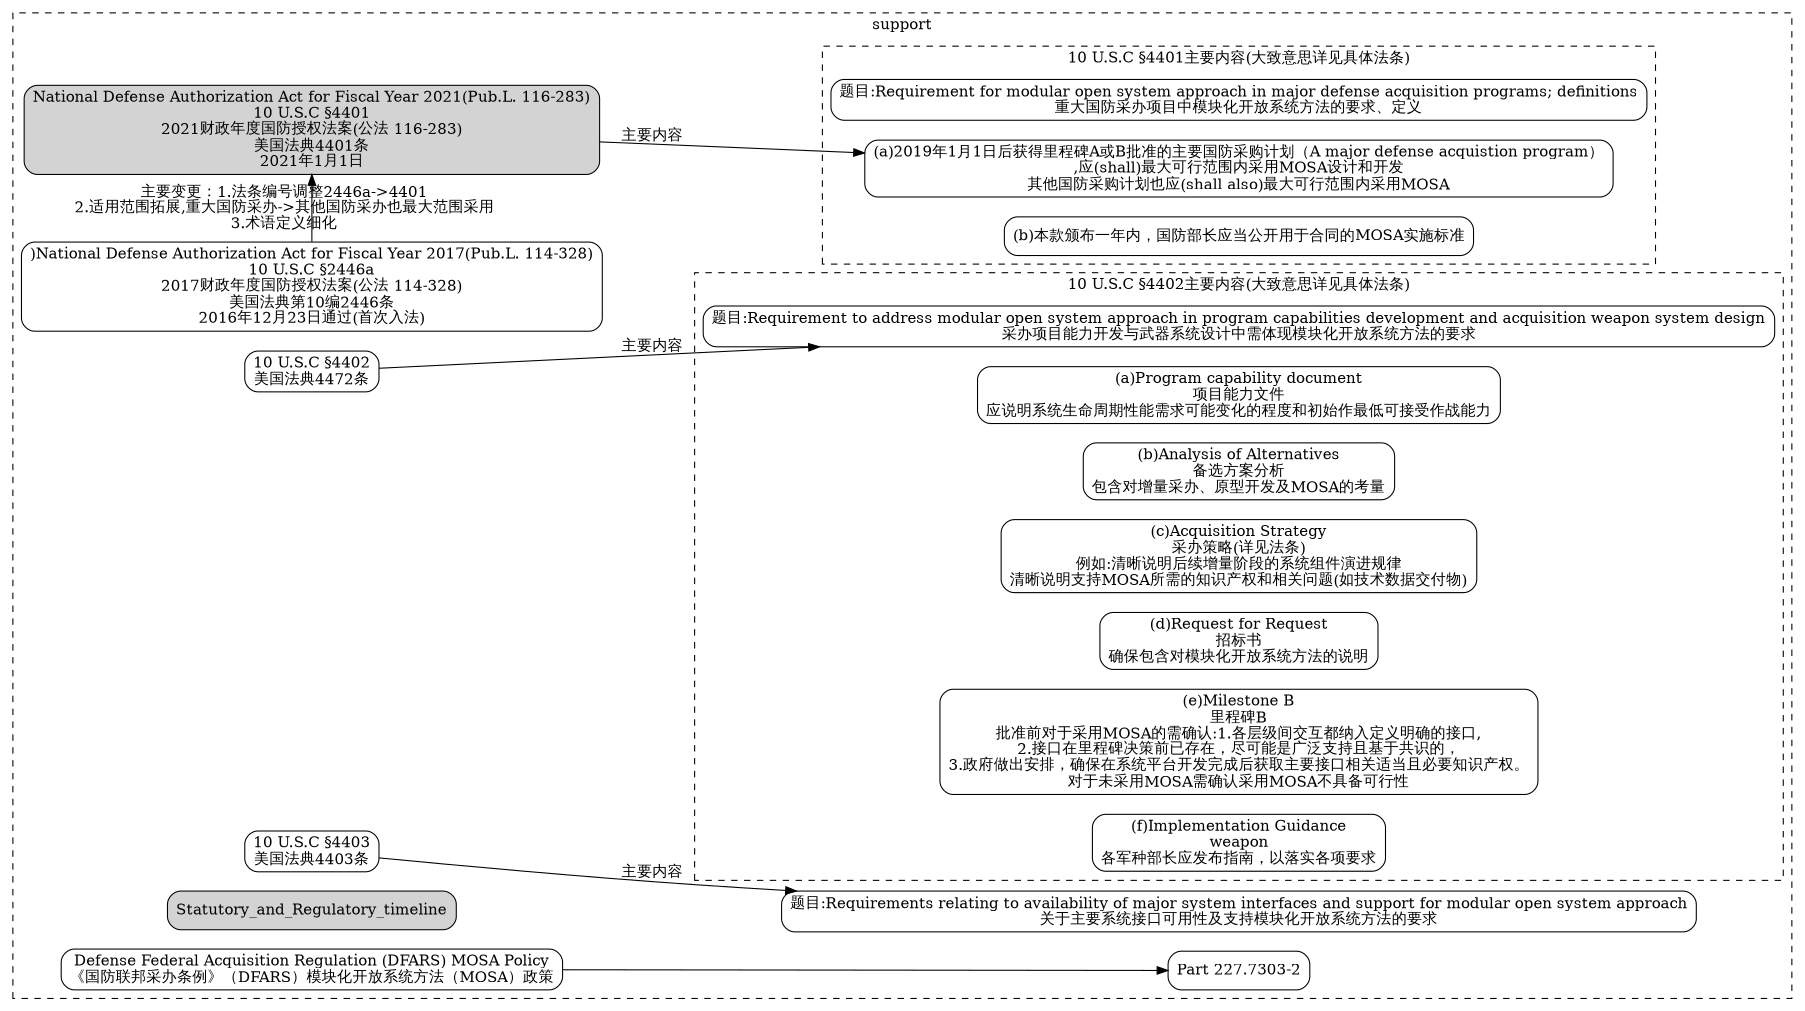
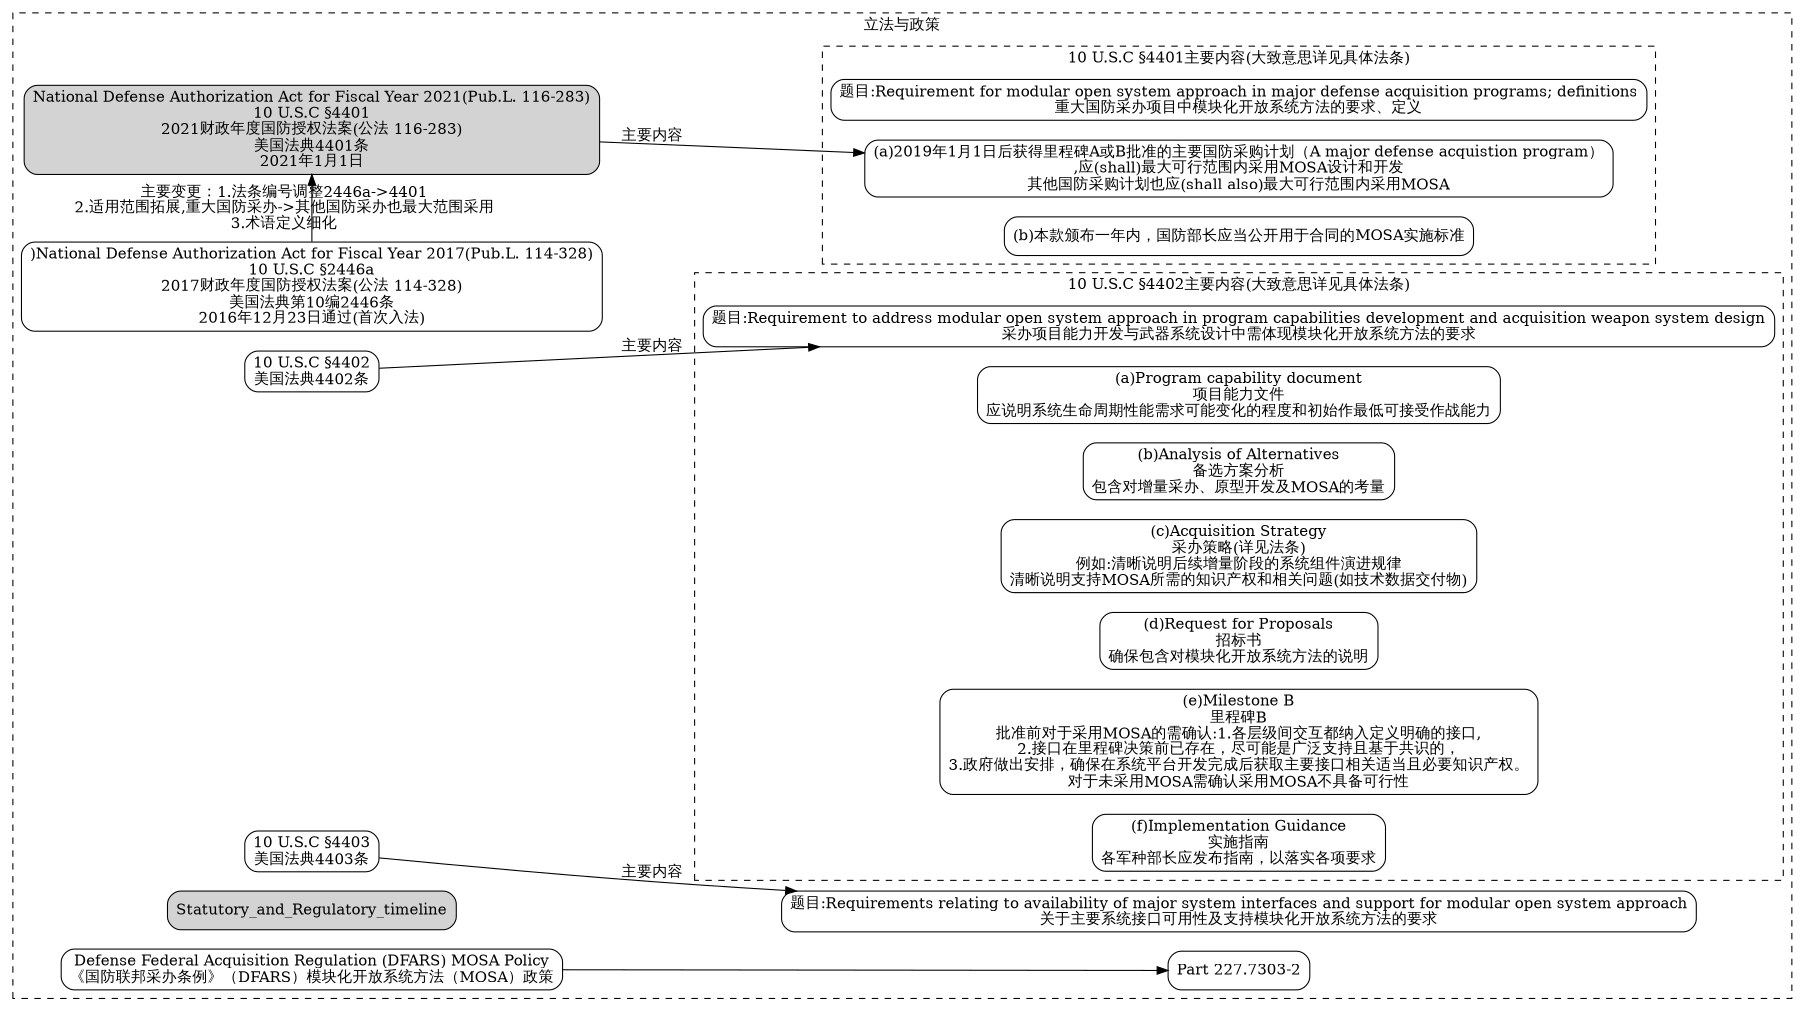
cluster "support": label "support" -> "立法与政策"
node "10 U.S.C §4402 美国法典4472条": label "10 U.S.C §4402 美国法典4472条" -> "10 U.S.C §4402 美国法典4402条"
node "(d)Request for Request 招标书 确保包含对模块化开放系统方法的说明": label "(d)Request for Request 招标书 确保包含对模块化开放系统方法的说明" -> "(d)Request for Proposals 招标书 确保包含对模块化开放系统方法的说明"
node "(f)Implementation Guidance weapon 各军种部长应发布指南，以落实各项要求": label "(f)Implementation Guidance weapon 各军种部长应发布指南，以落实各项要求" -> "(f)Implementation Guidance 实施指南 各军种部长应发布指南，以落实各项要求"
